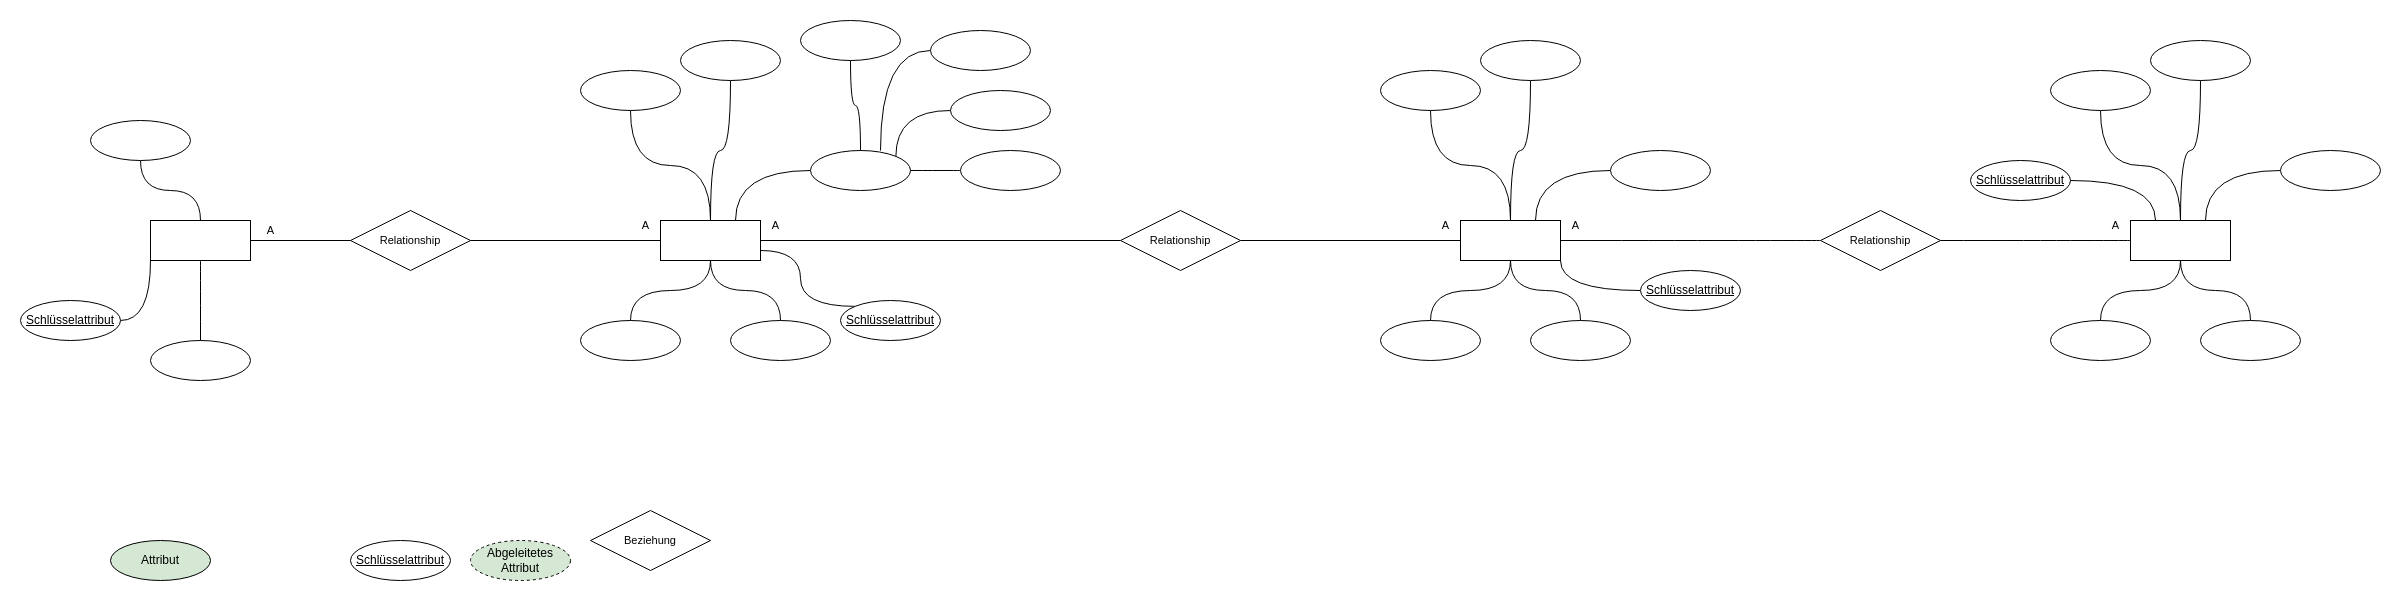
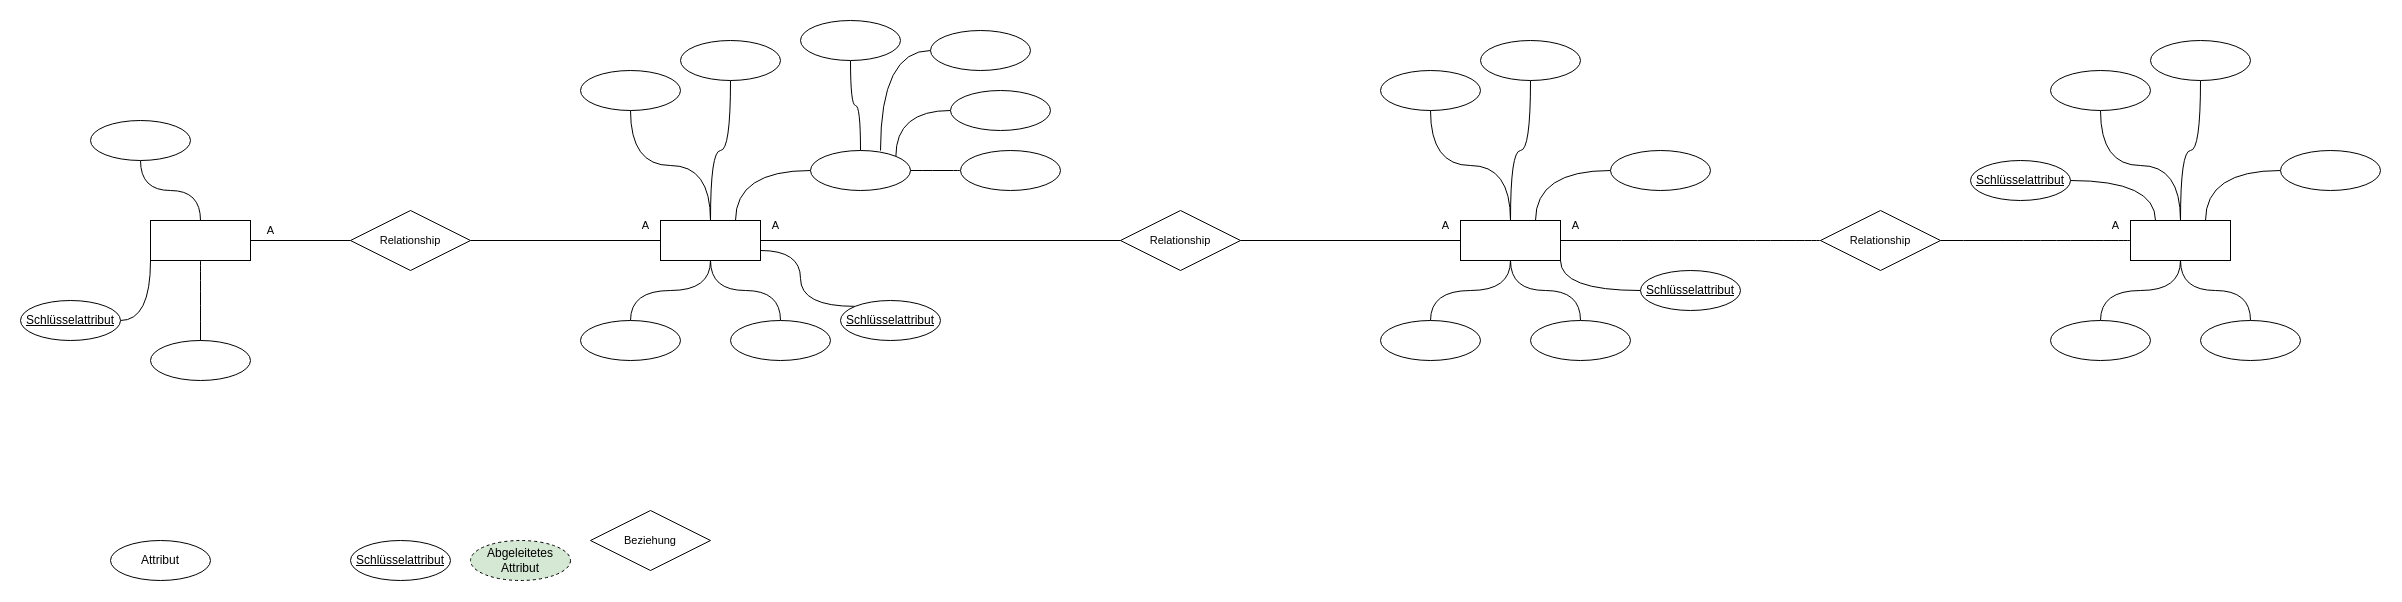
node "Attribut": fillcolor #d5e8d4 -> #ffffff
